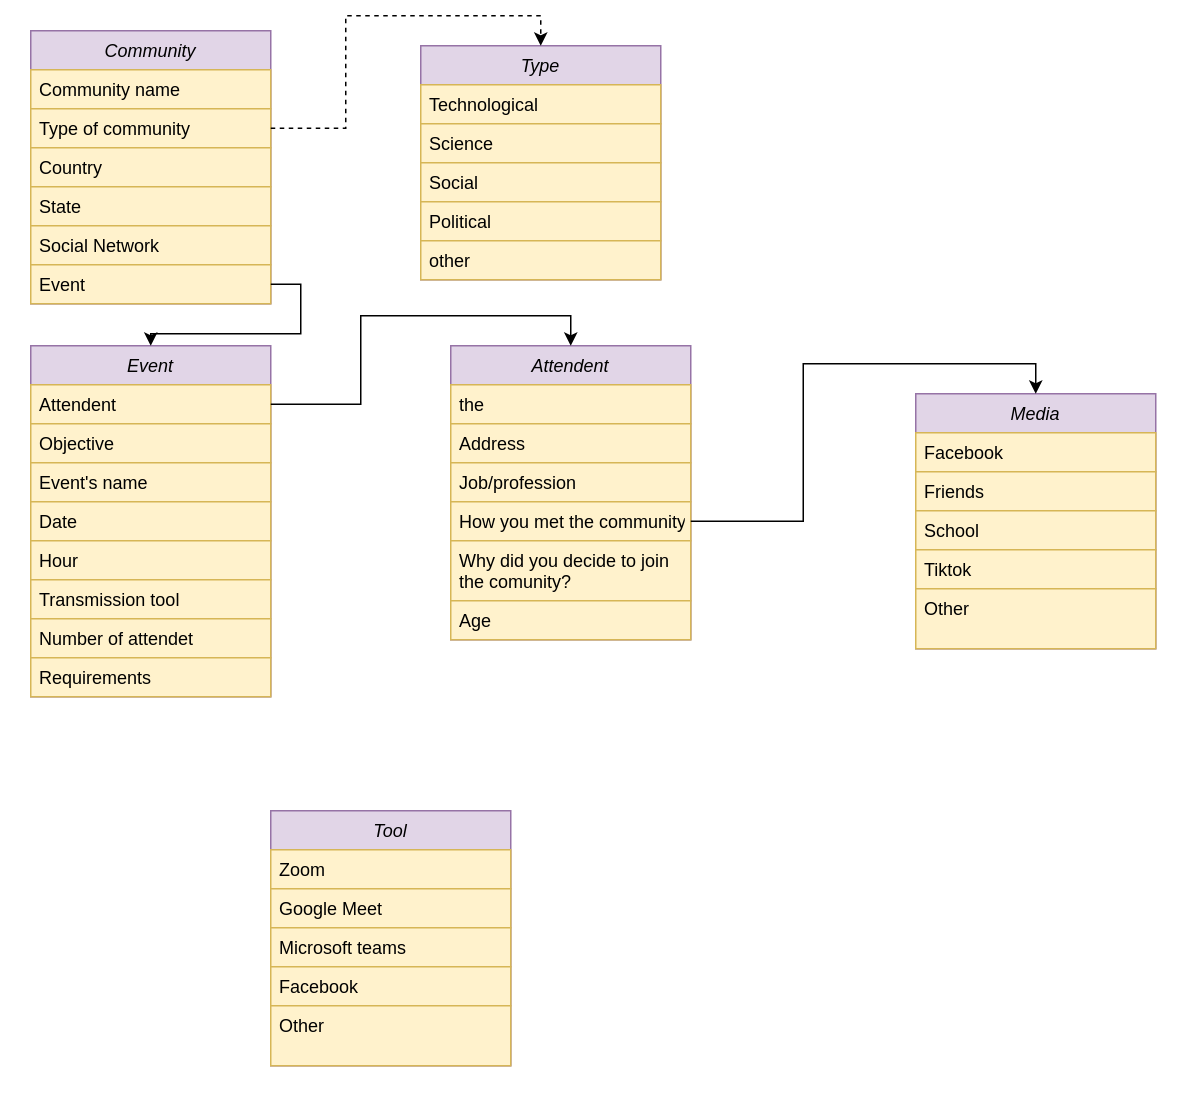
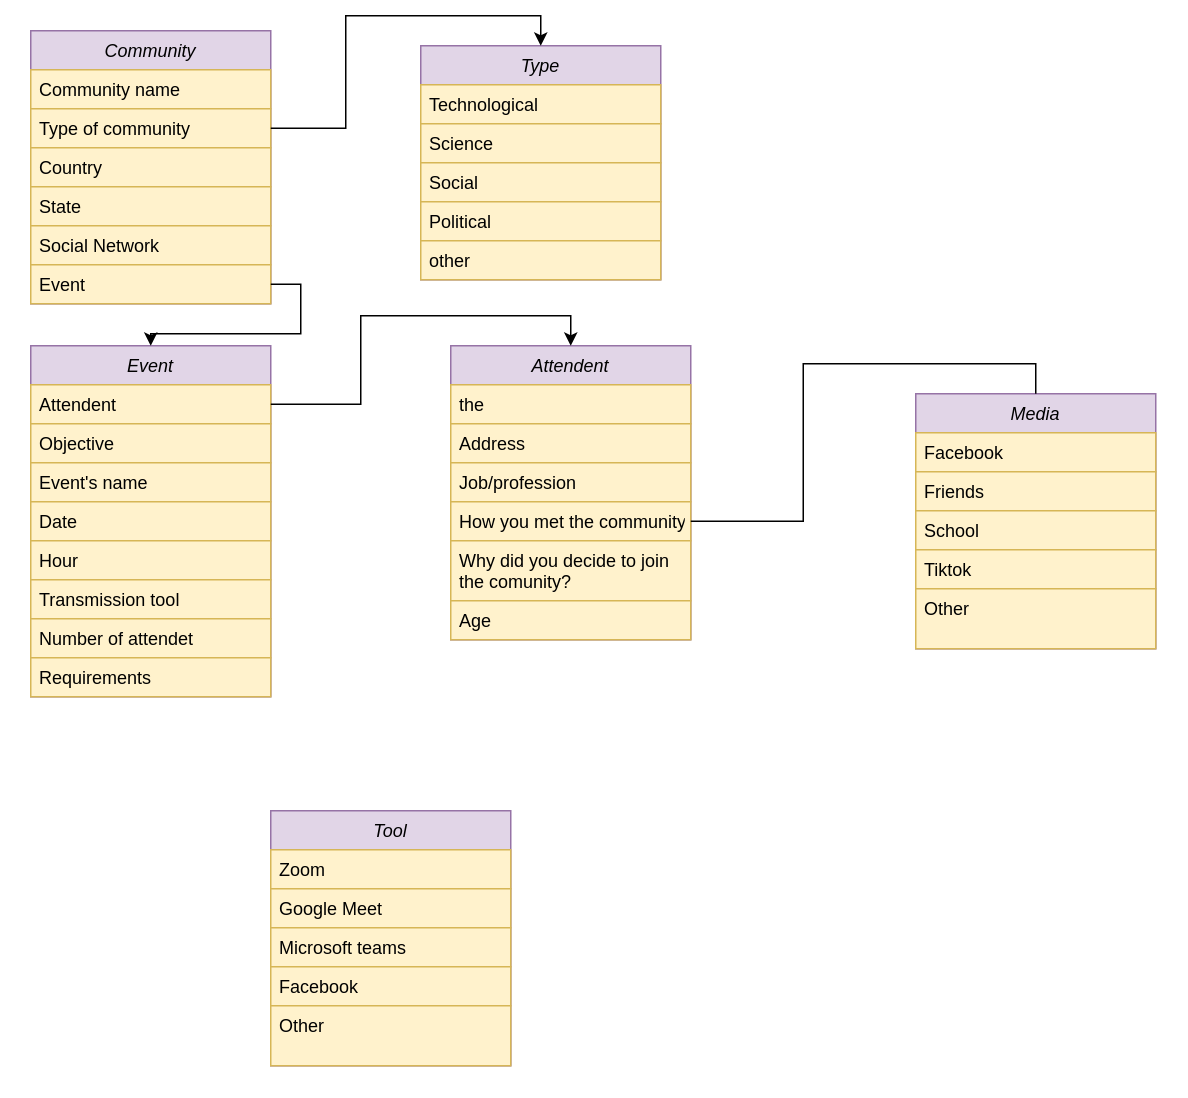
edge "Type of community" -> "Type": style dashed -> solid
edge "How you met the community?" -> "Media": arrowhead classic -> none
